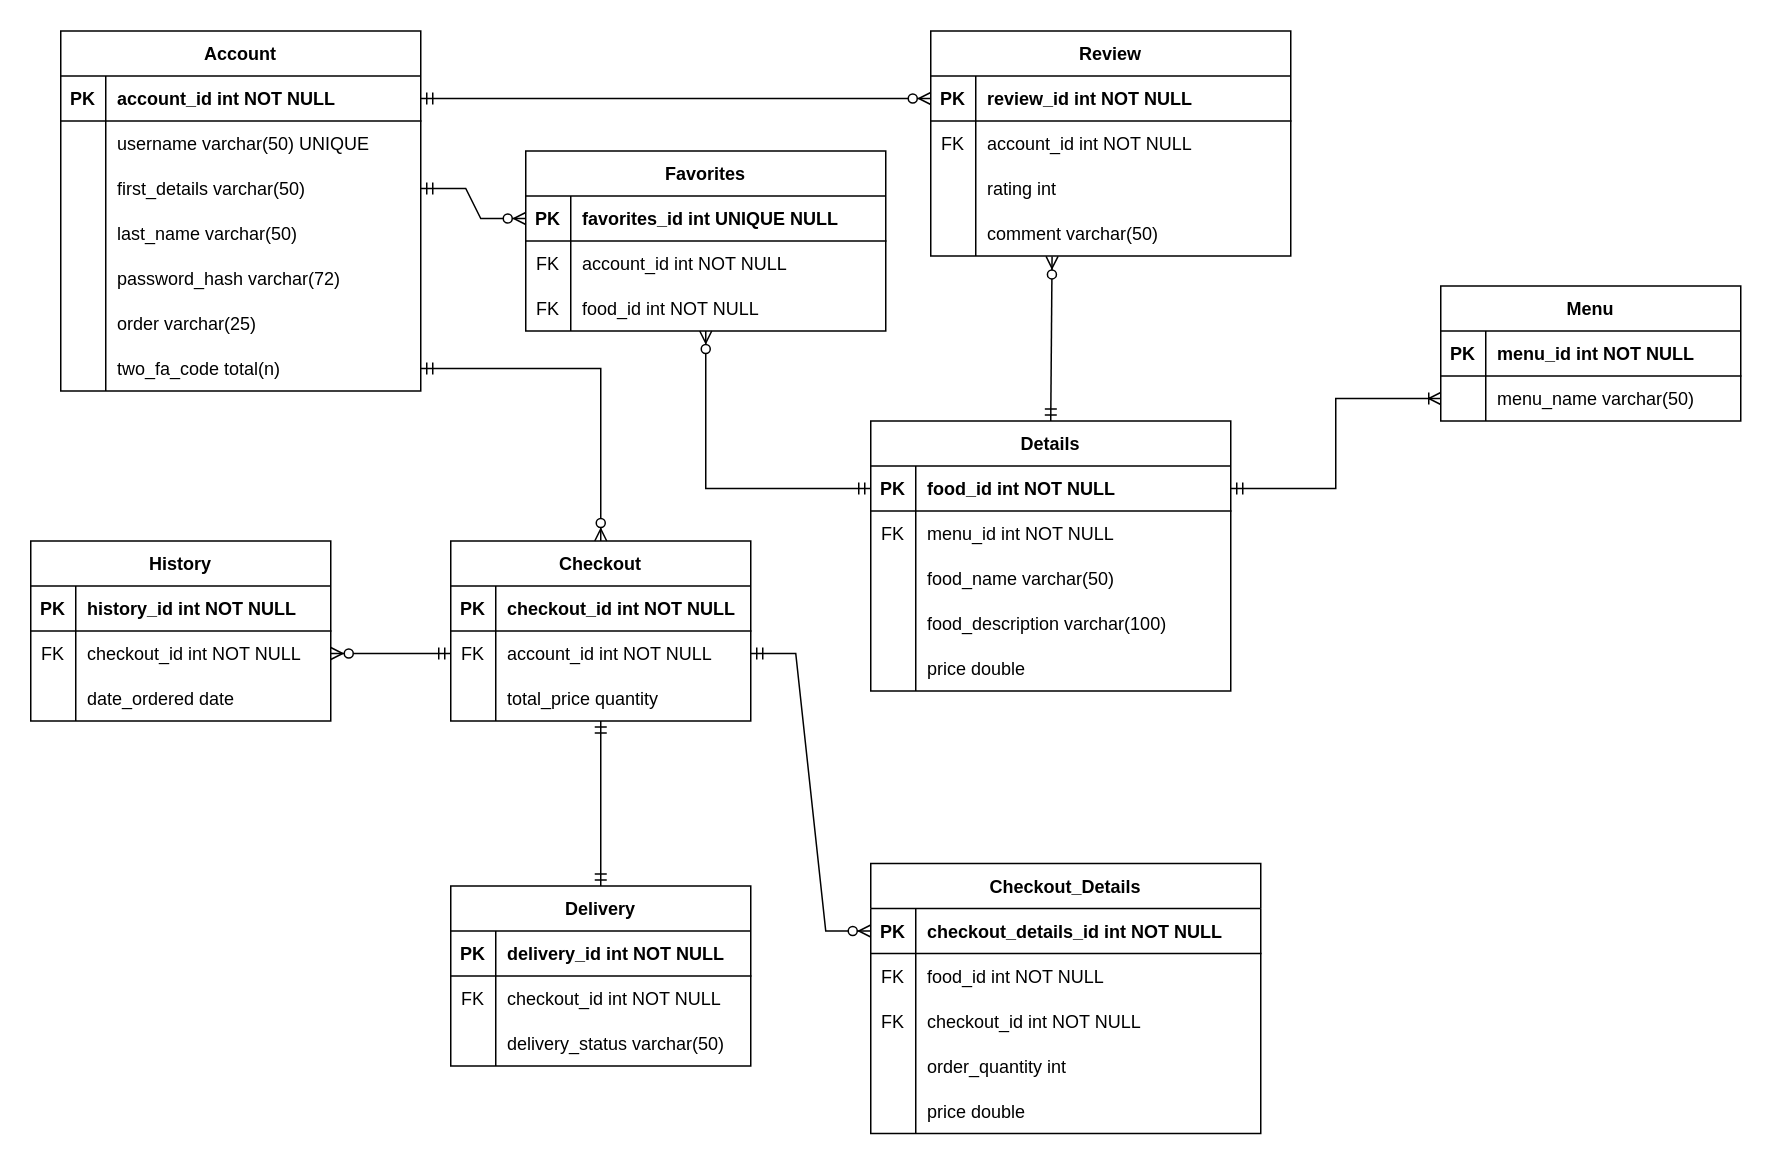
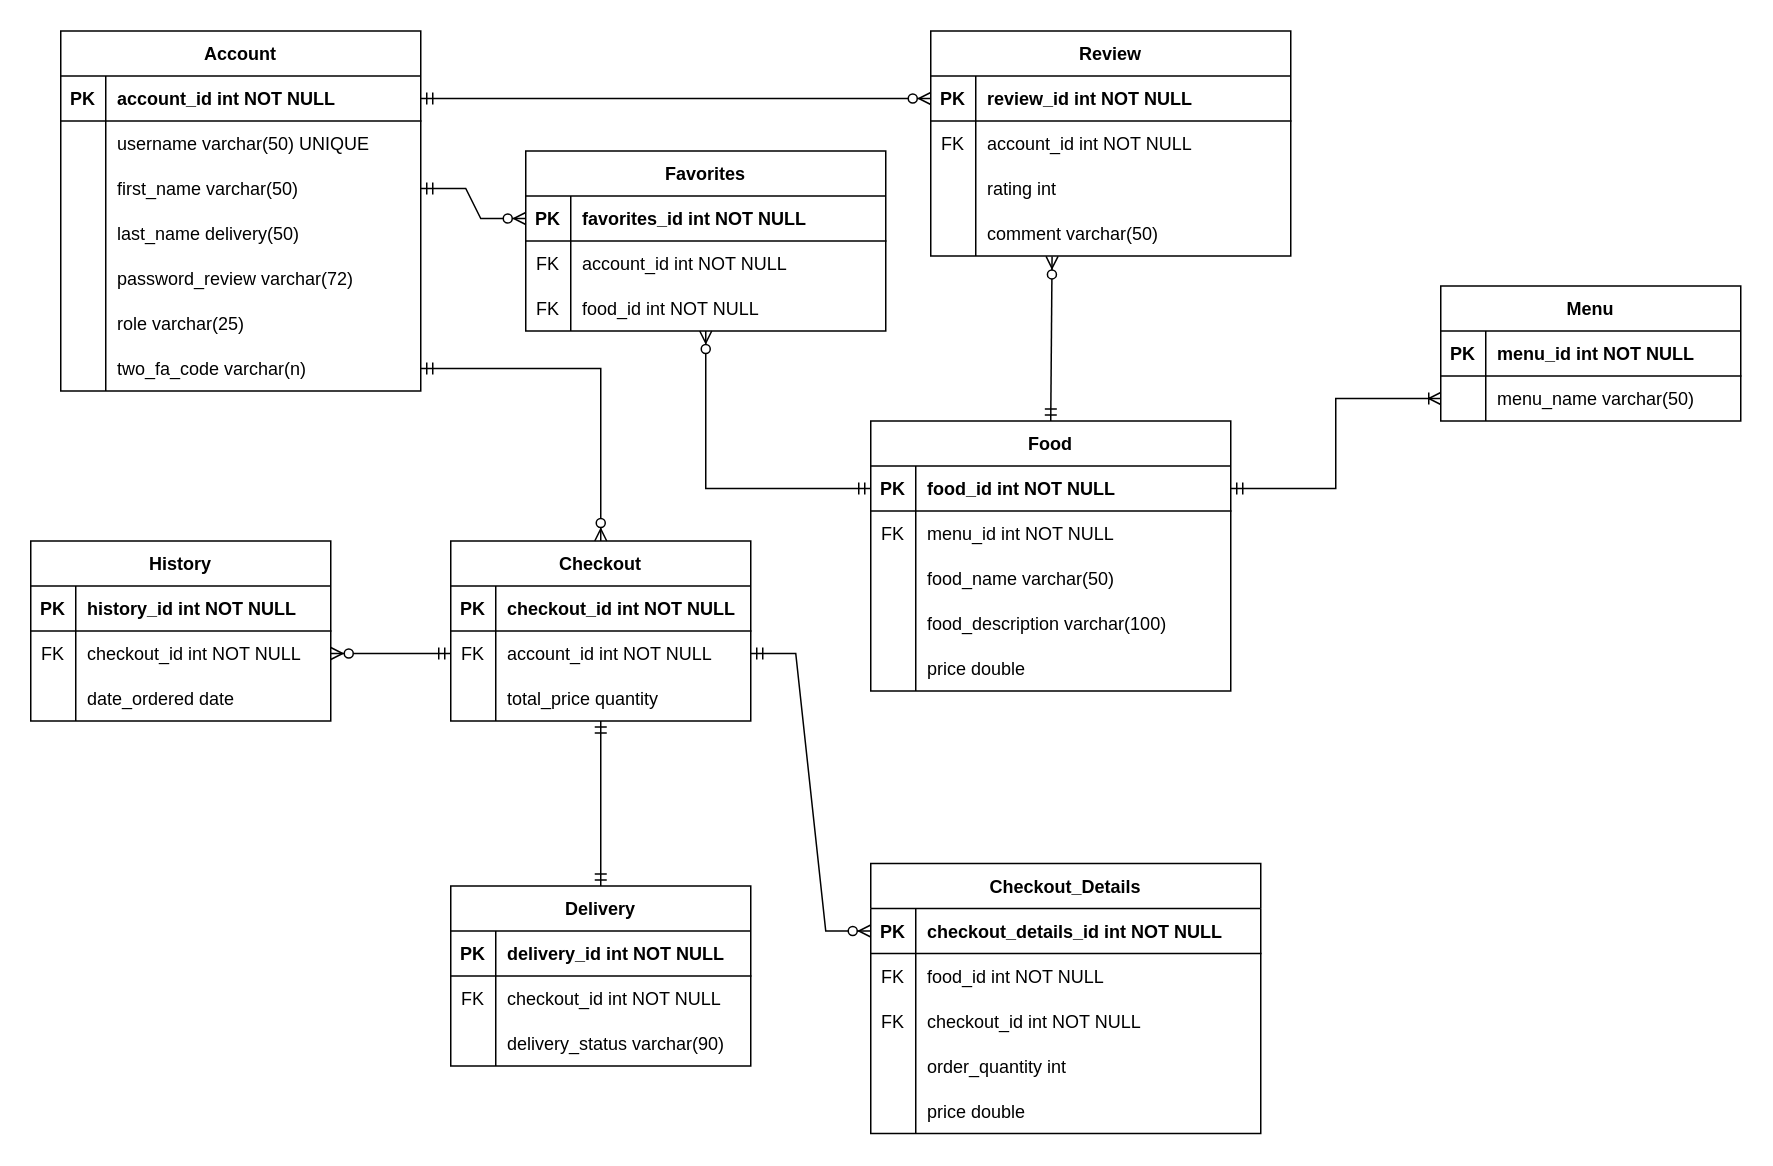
node "first_details varchar(50)": label "first_details varchar(50)" -> "first_name varchar(50)"
node "favorites_id int UNIQUE NULL": label "favorites_id int UNIQUE NULL" -> "favorites_id int NOT NULL"
node "last_name varchar(50)": label "last_name varchar(50)" -> "last_name delivery(50)"
node "password_hash varchar(72)": label "password_hash varchar(72)" -> "password_review varchar(72)"
node "order varchar(25)": label "order varchar(25)" -> "role varchar(25)"
node "two_fa_code total(n)": label "two_fa_code total(n)" -> "two_fa_code varchar(n)"
node "Details": label "Details" -> "Food"
node "delivery_status varchar(50)": label "delivery_status varchar(50)" -> "delivery_status varchar(90)"
